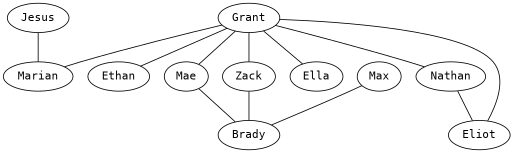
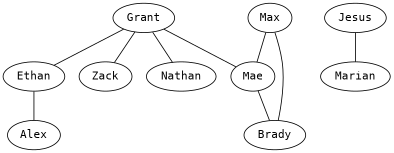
edge "Grant" -- "Marian": removed
edge "Max" -- "Mae": added
node "Ella": removed
edge "Zack" -- "Brady": removed
node "Alex": added
node "Eliot": removed
